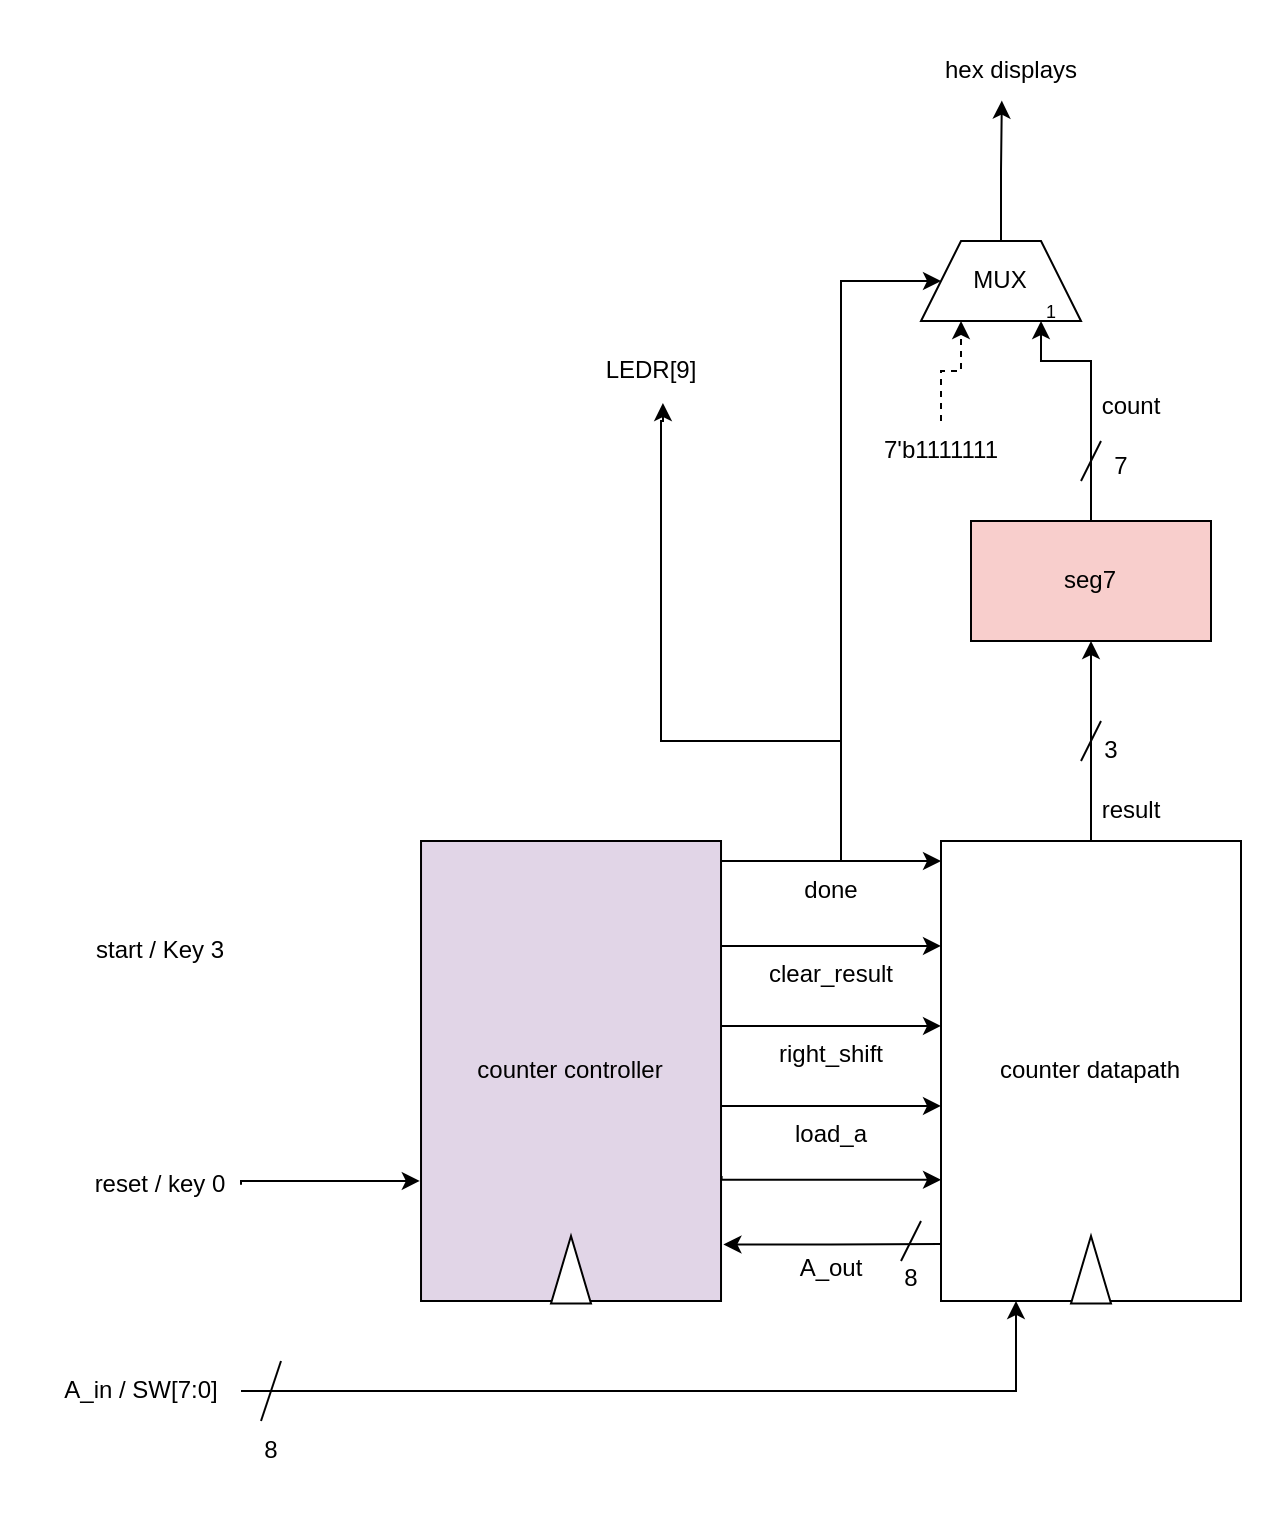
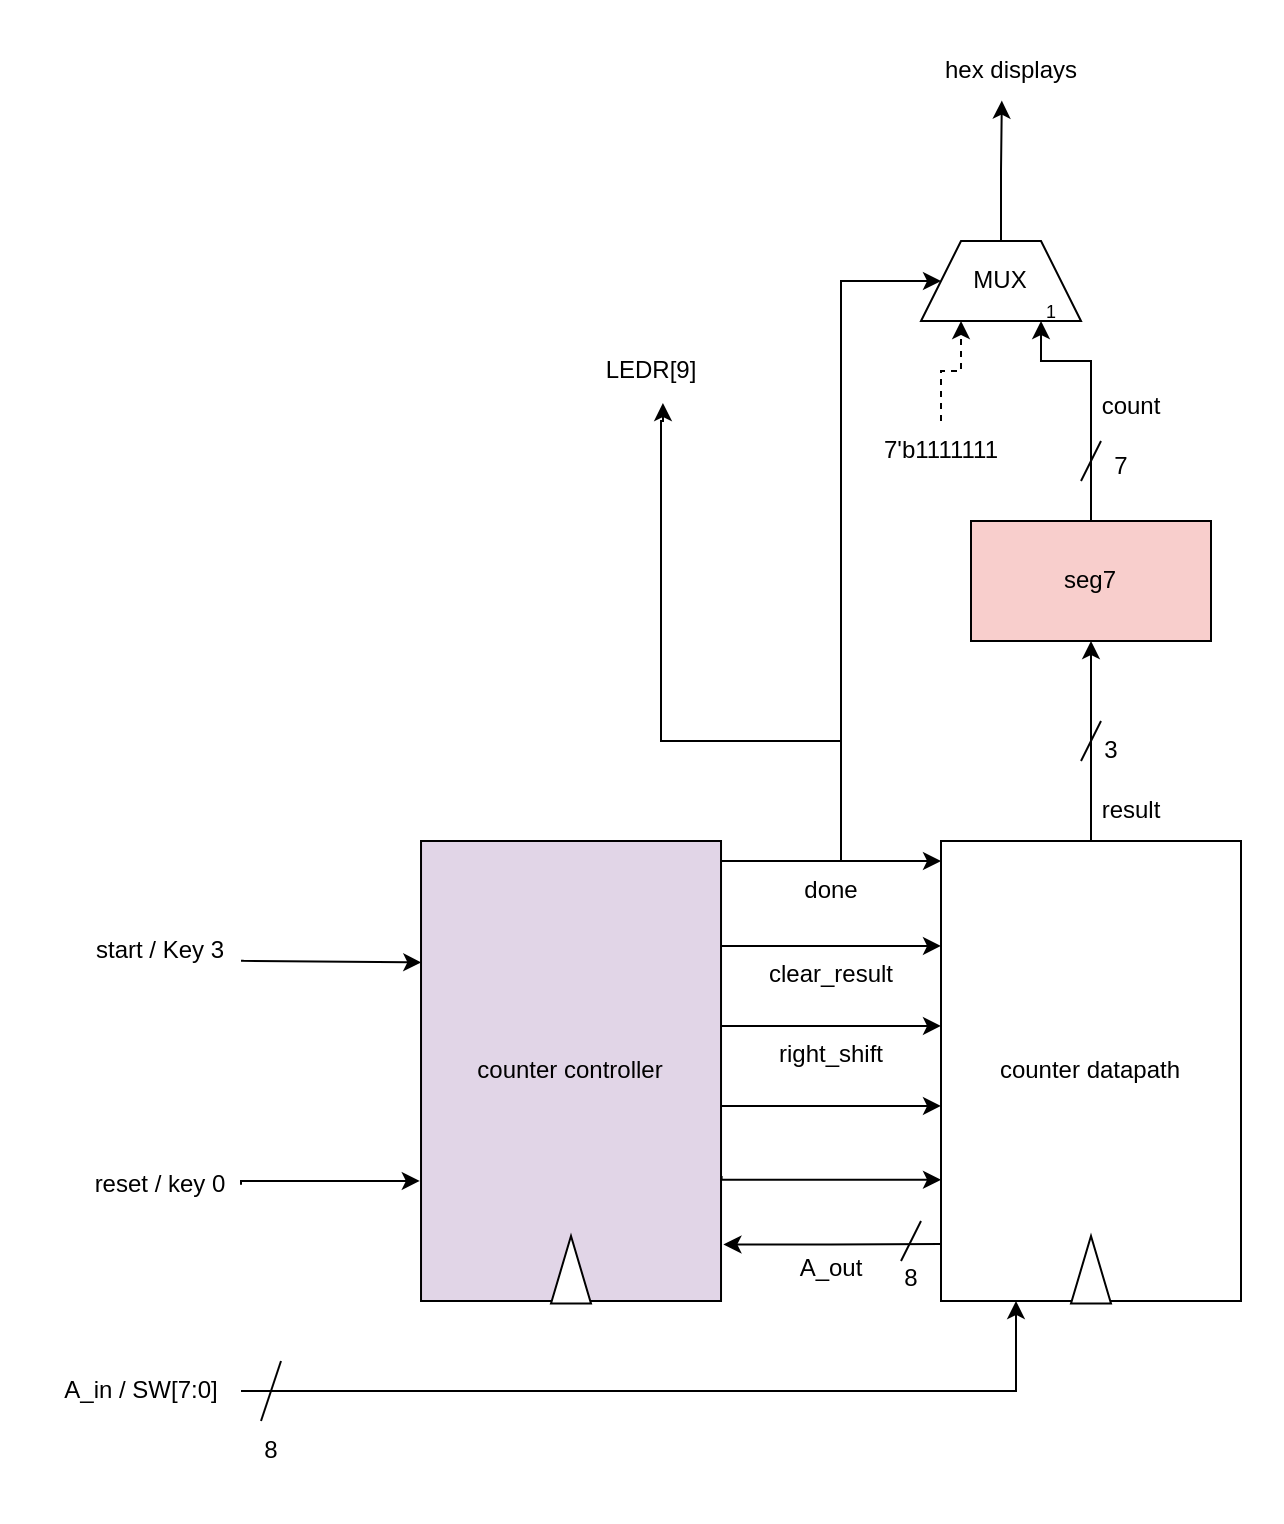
edge "start / Key 3" -> "counter controller": added
node "load_a": removed
